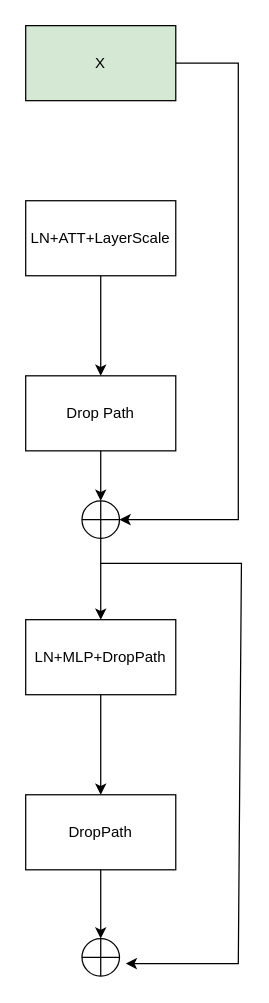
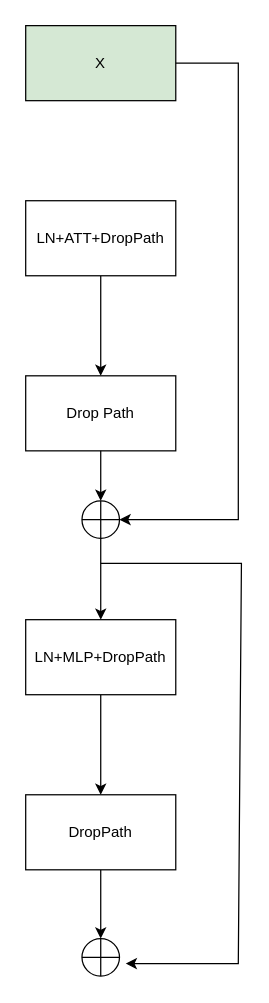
node "LN+ATT+LayerScale": label "LN+ATT+LayerScale" -> "LN+ATT+DropPath"
